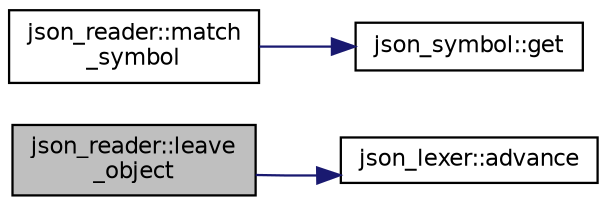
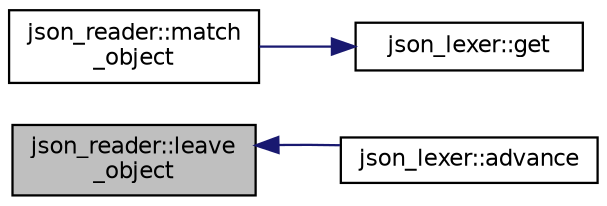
node "json_reader::match _symbol": label "json_reader::match _symbol" -> "json_reader::match _object"
node "json_symbol::get": label "json_symbol::get" -> "json_lexer::get"
edge "json_reader::leave _object" -> "json_lexer::advance": reversed
